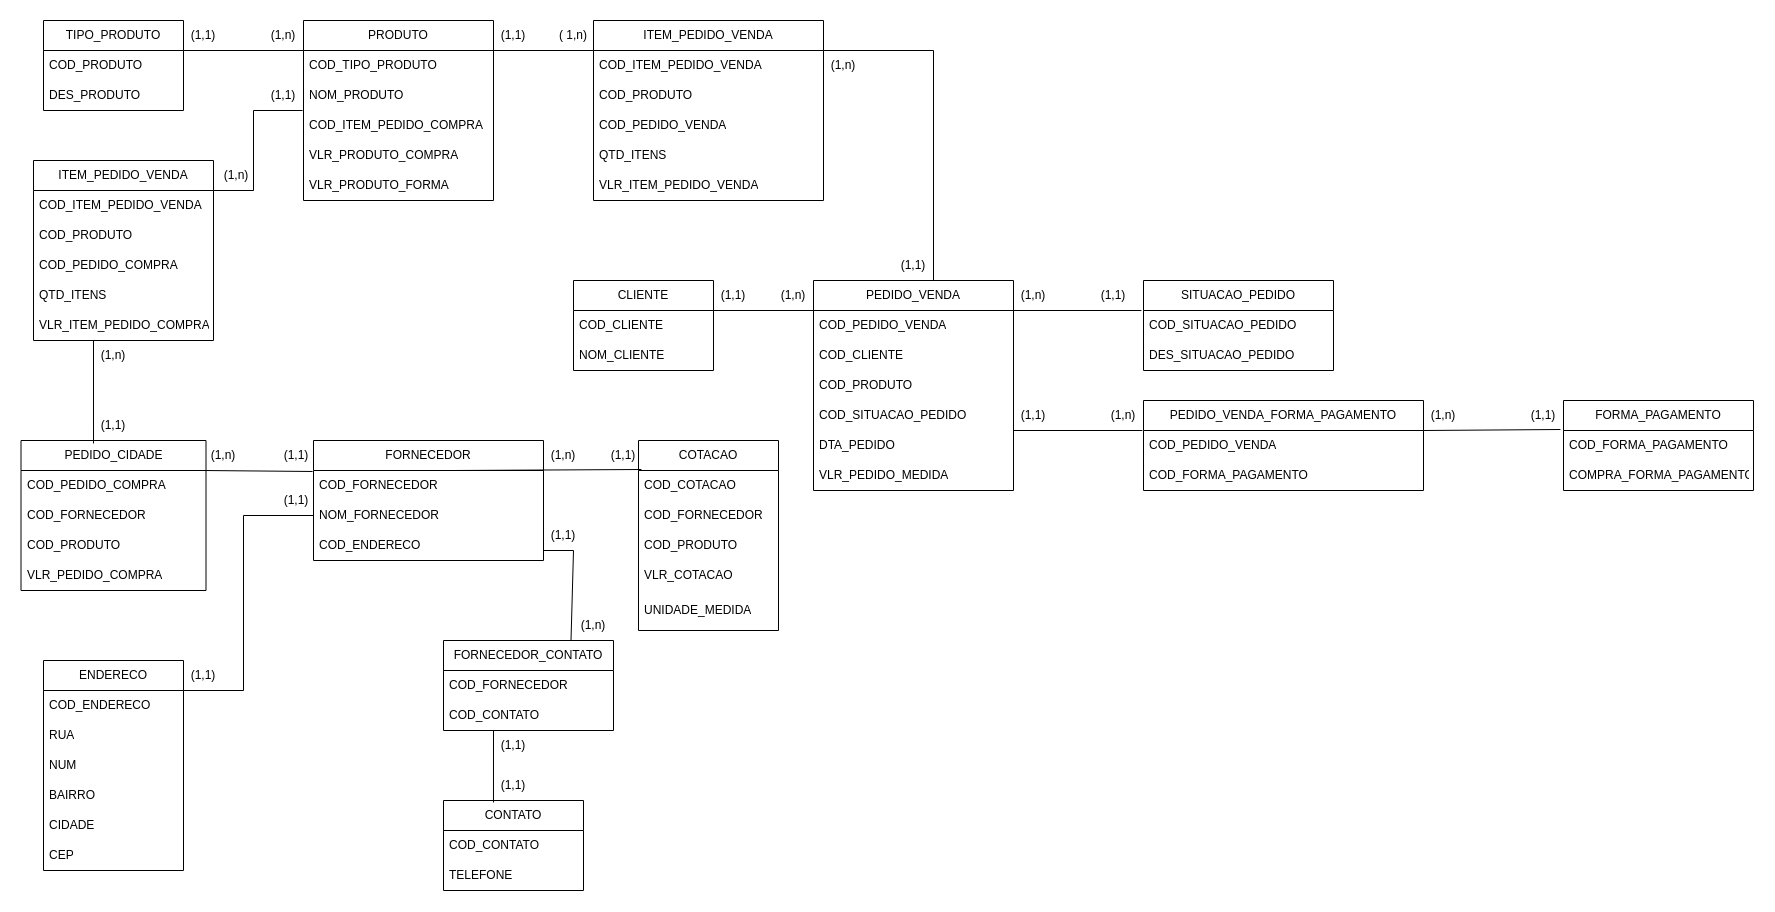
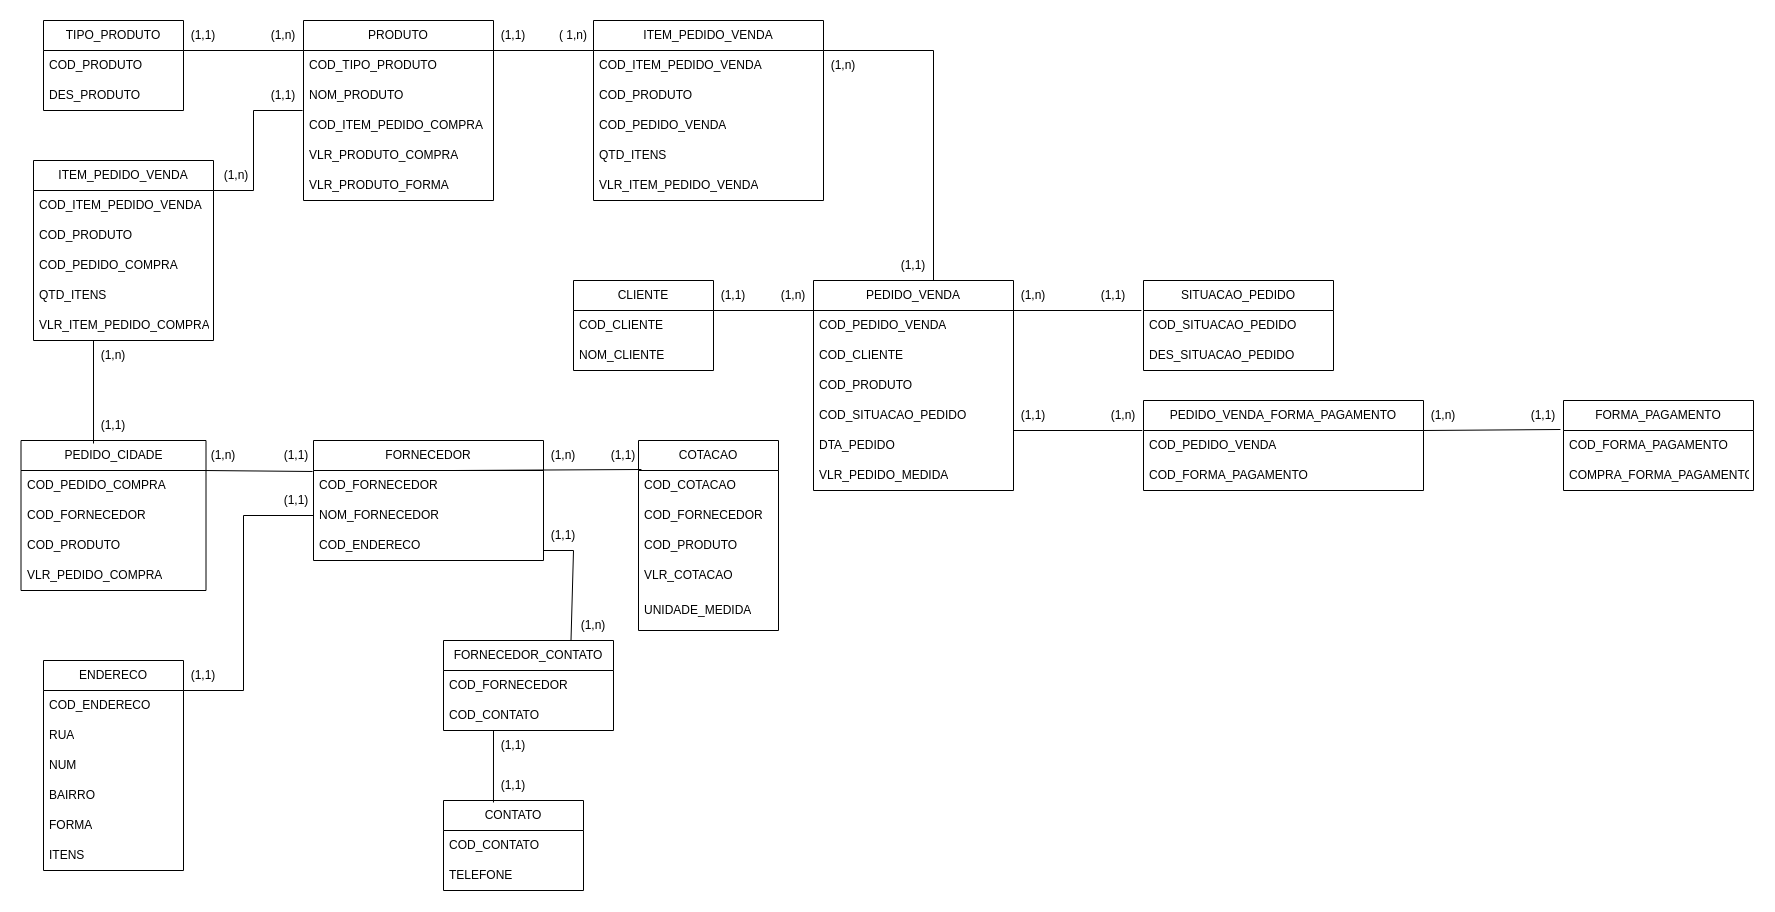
node "CIDADE": label "CIDADE" -> "FORMA"
node "CEP": label "CEP" -> "ITENS"
